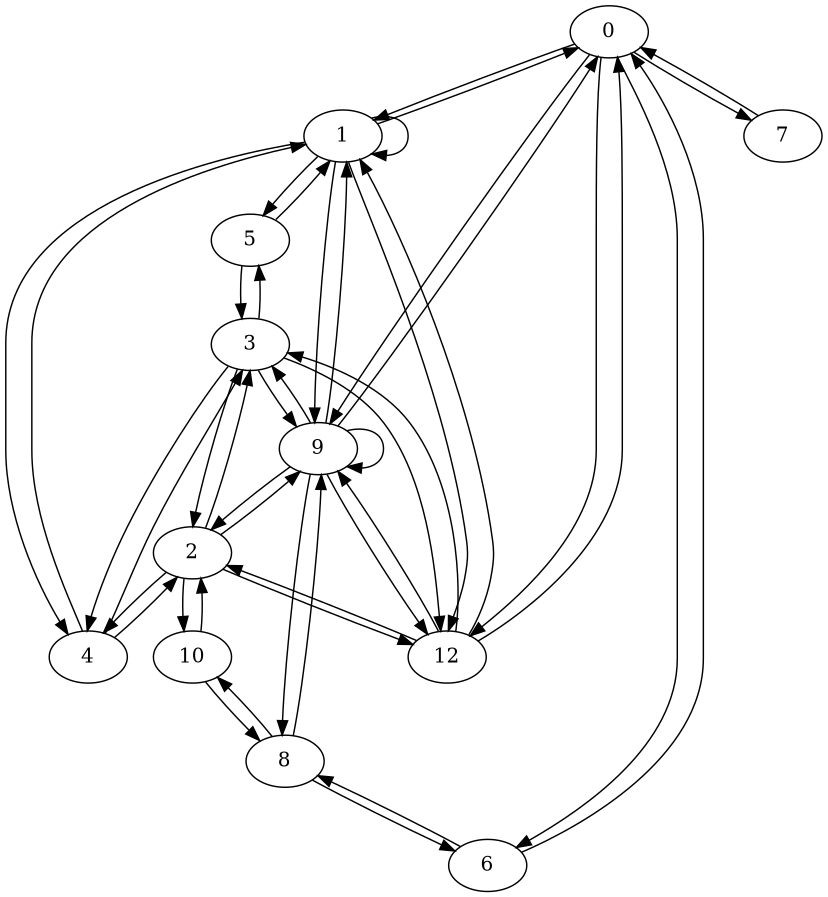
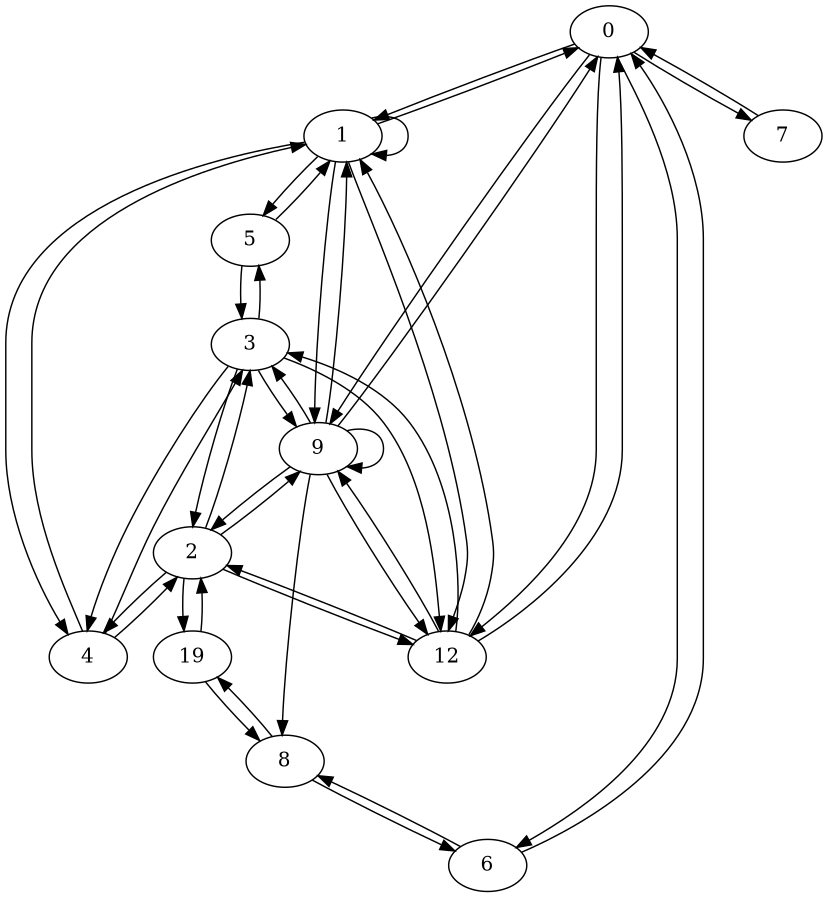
edge "8" -> "9": removed
node "10": label "10" -> "19"
